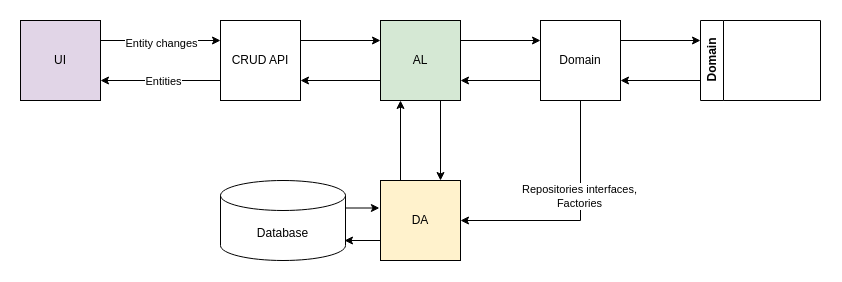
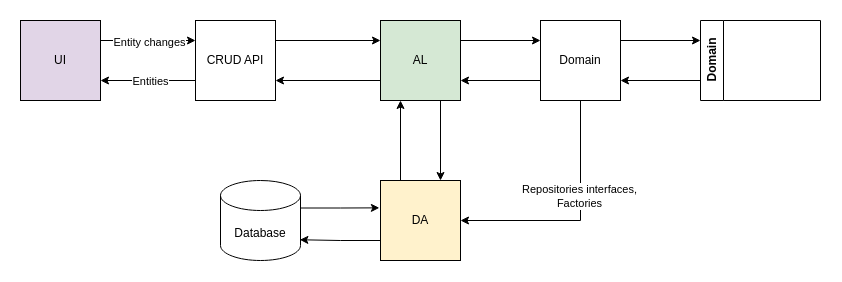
node "CRUD API": moved (261, 61) -> (236, 61)
node "Database": size 125x80 -> 80x80
